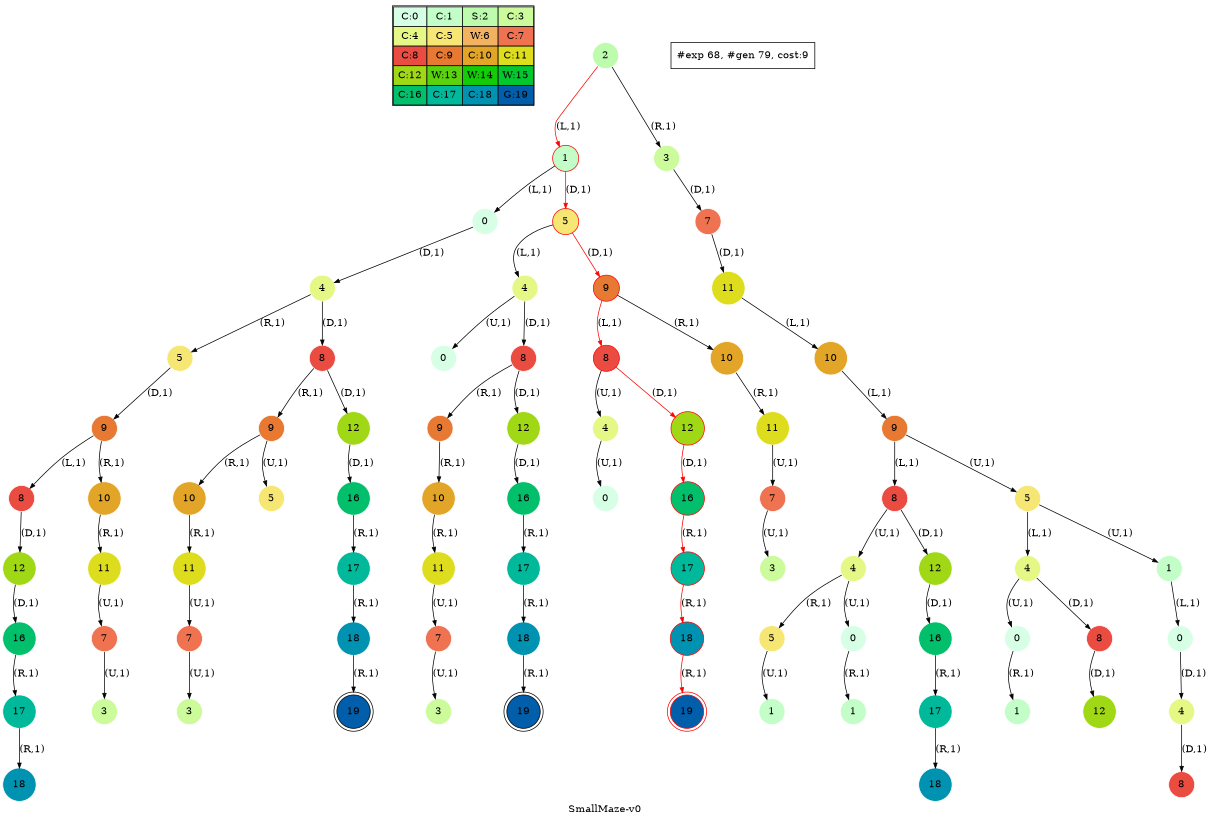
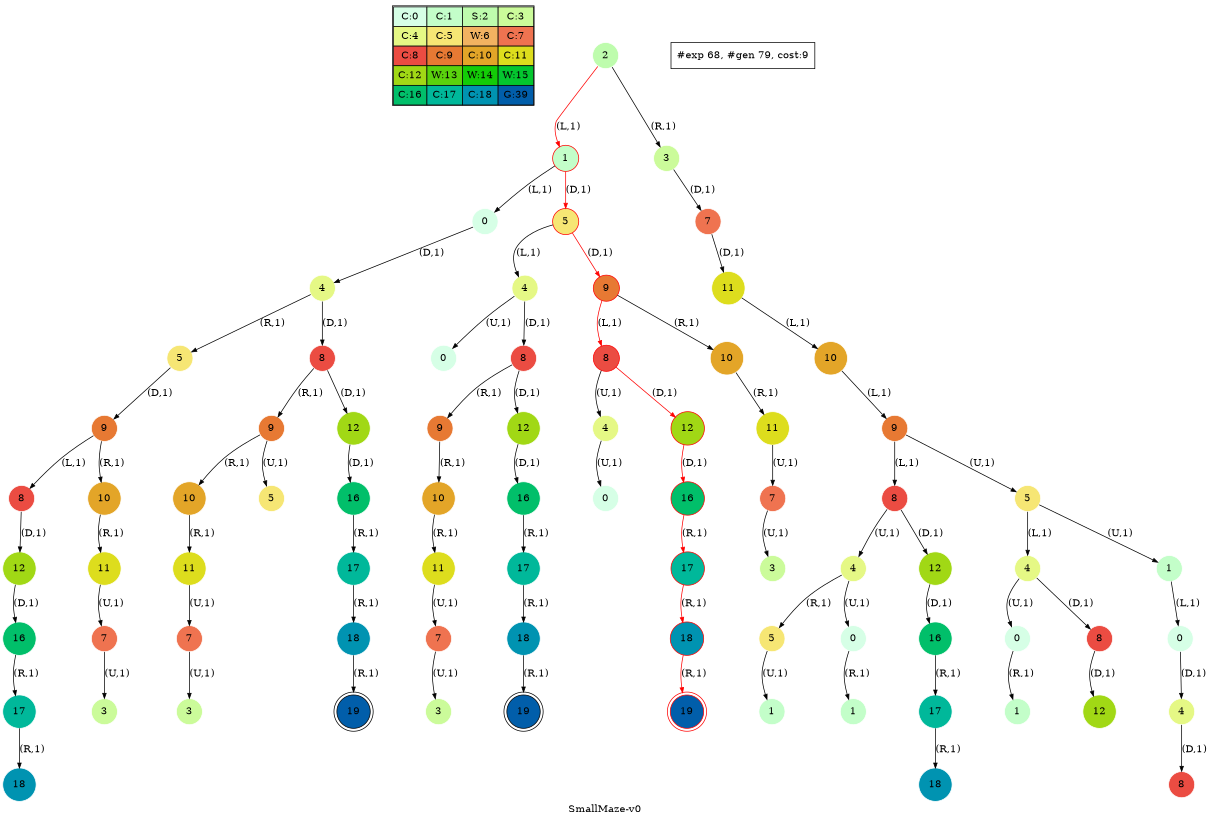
node "C:0": text "G:19" -> "G:39"
